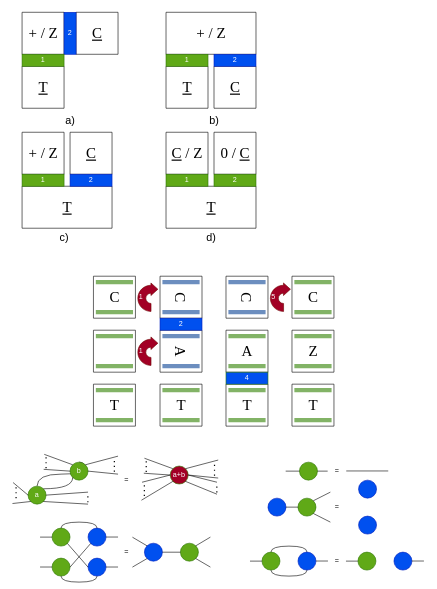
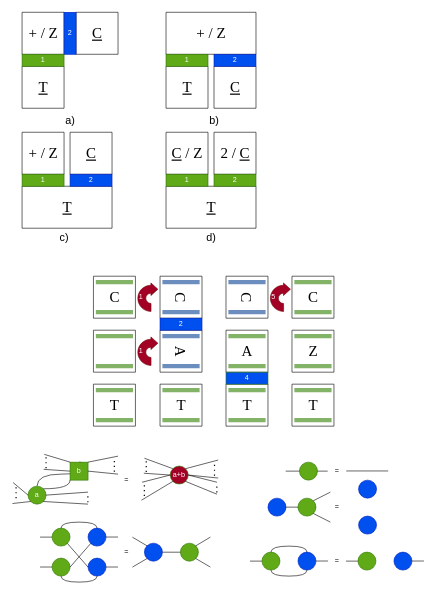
node "0 / C": label "0 / C" -> "2 / C"
node "b": shape ellipse -> rectangle
